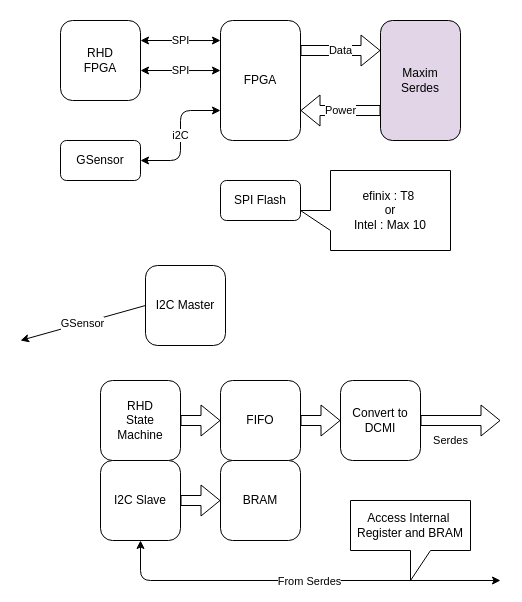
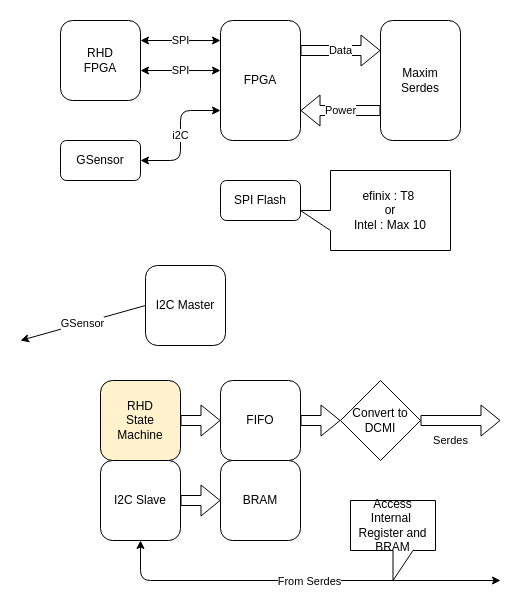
node "Maxim Serdes": fillcolor #e1d5e7 -> #ffffff
node "RHD State Machine": fillcolor #ffffff -> #fff2cc
node "Convert to DCMI": shape rounded rectangle -> diamond
node "Access Internal Register and BRAM": size 120x80 -> 85x80
